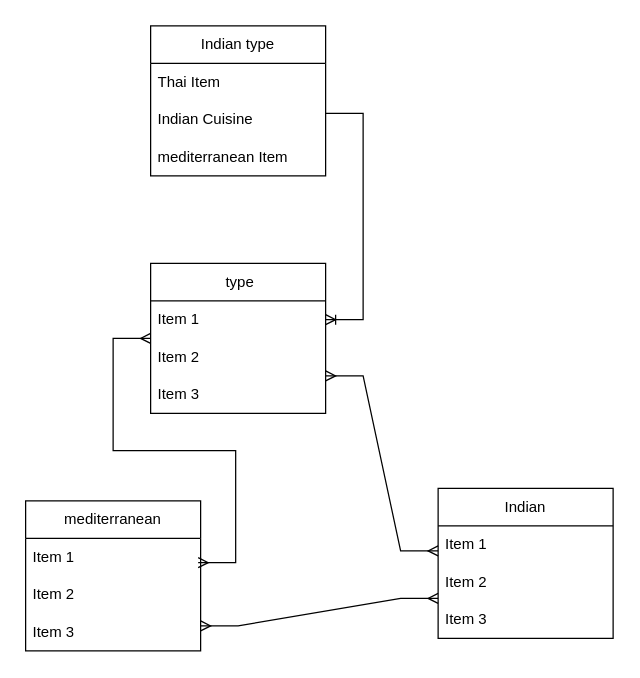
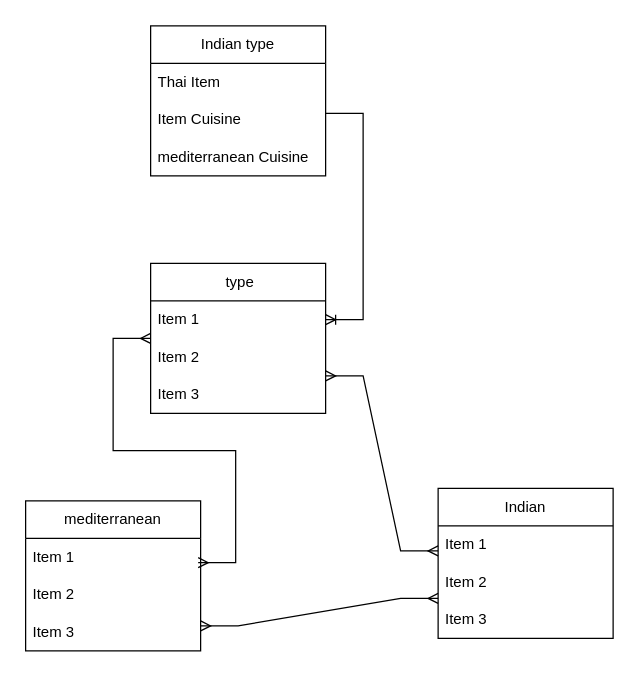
node "Indian Cuisine": label "Indian Cuisine" -> "Item Cuisine"
node "mediterranean Item": label "mediterranean Item" -> "mediterranean Cuisine"
